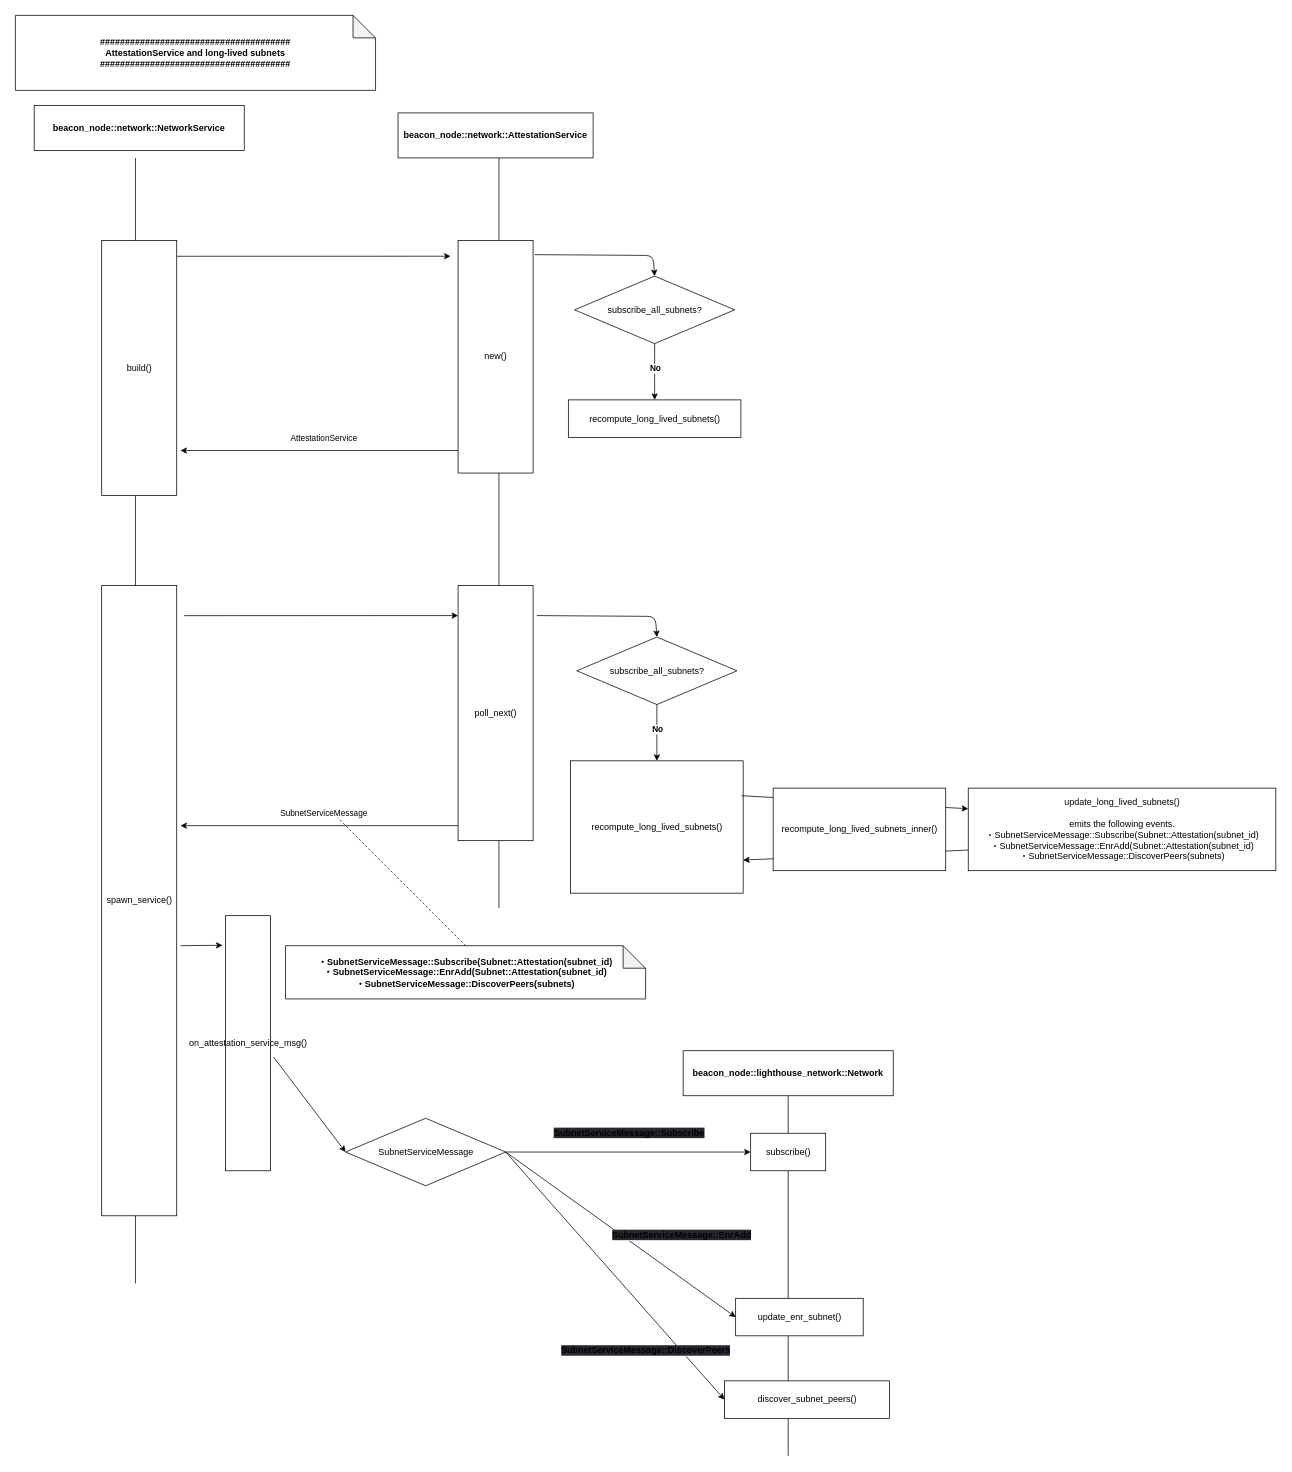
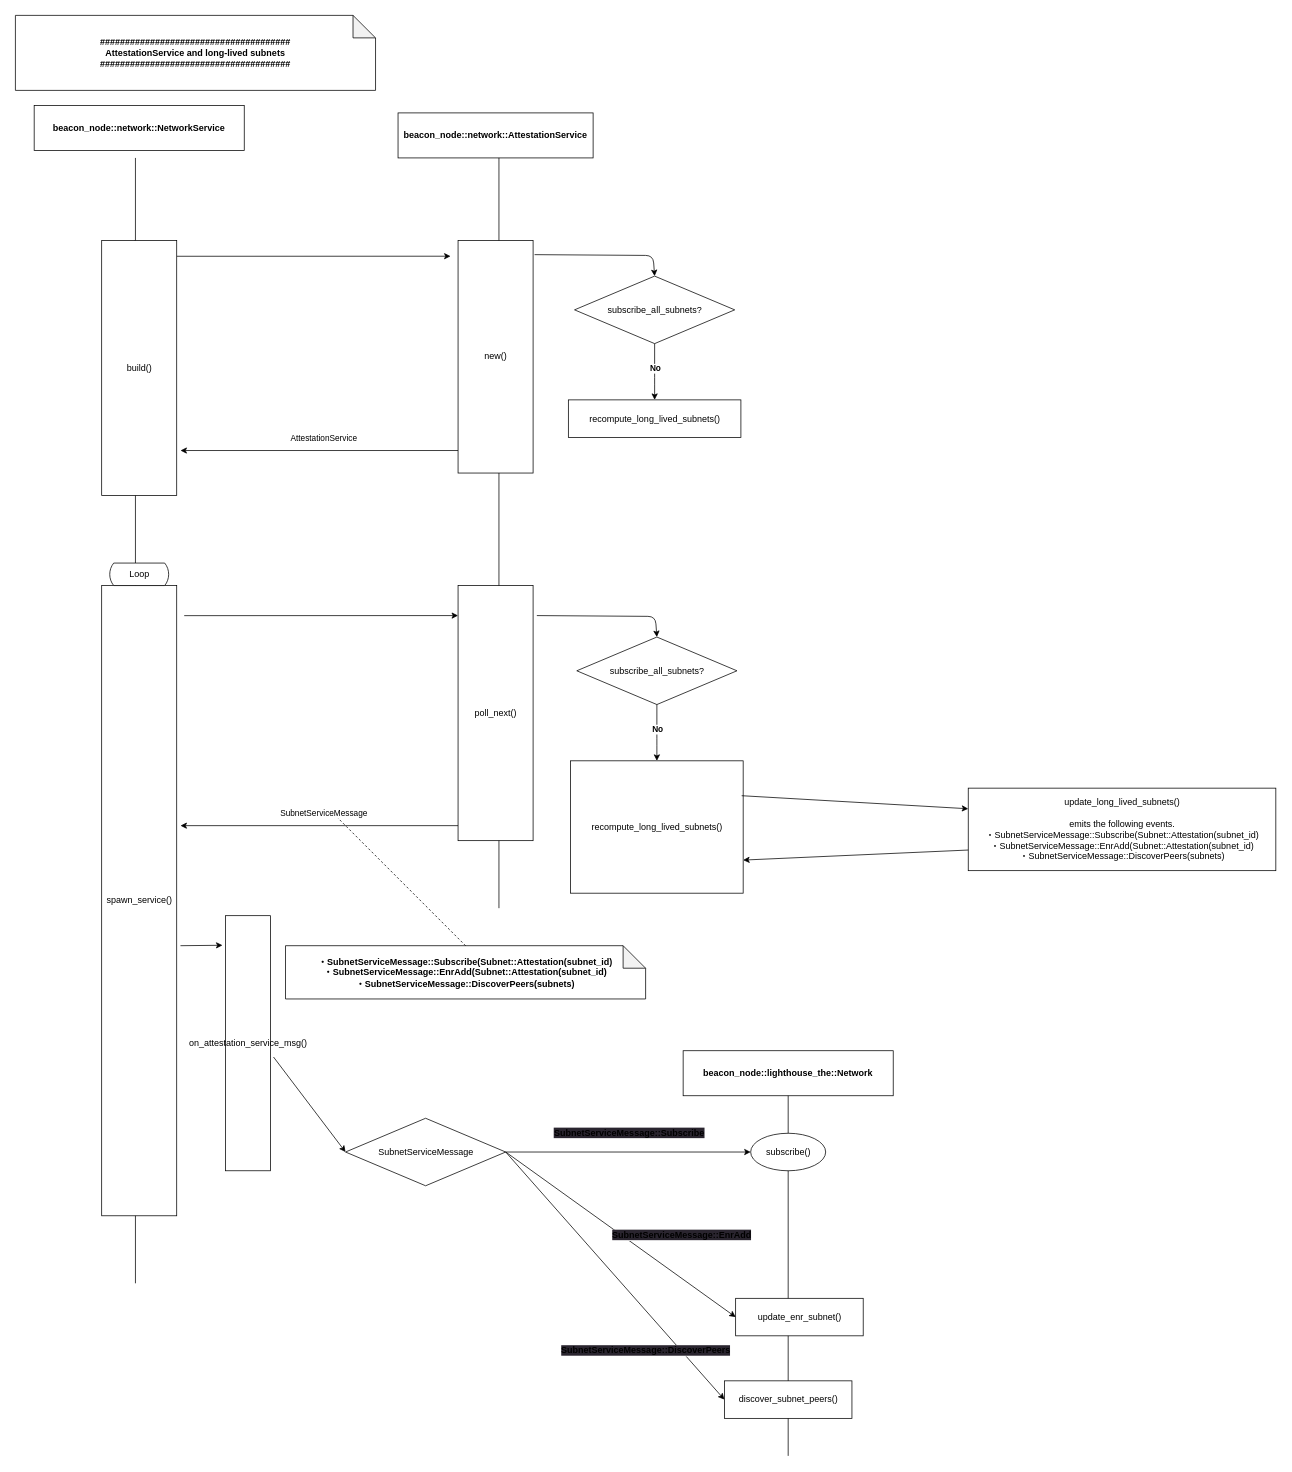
node "Loop": added
node "recompute_long_lived_subnets_inner()": removed
node "beacon_node::lighthouse_network::Network": label "beacon_node::lighthouse_network::Network" -> "beacon_node::lighthouse_the::Network"
node "subscribe()": shape rectangle -> ellipse
node "discover_subnet_peers()": size 165x38 -> 128x38
